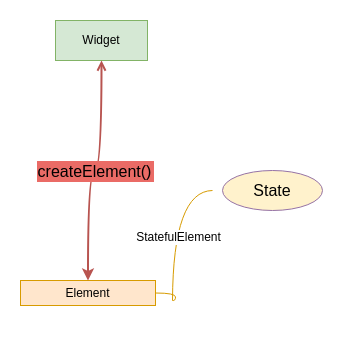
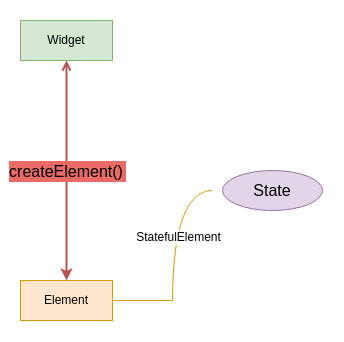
node "Widget": moved (102, 41) -> (67, 41)
node "State": fillcolor #fff2cc -> #e1d5e7
node "Element": size 135x25 -> 92x40
